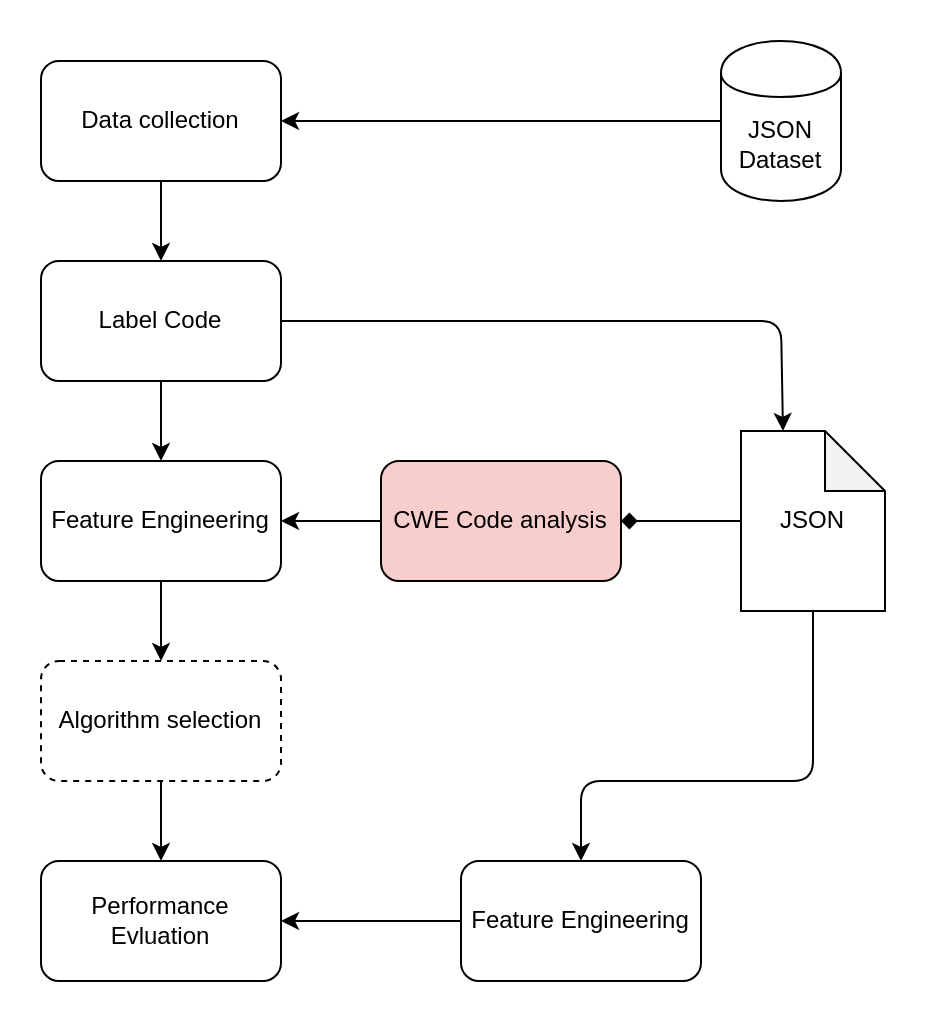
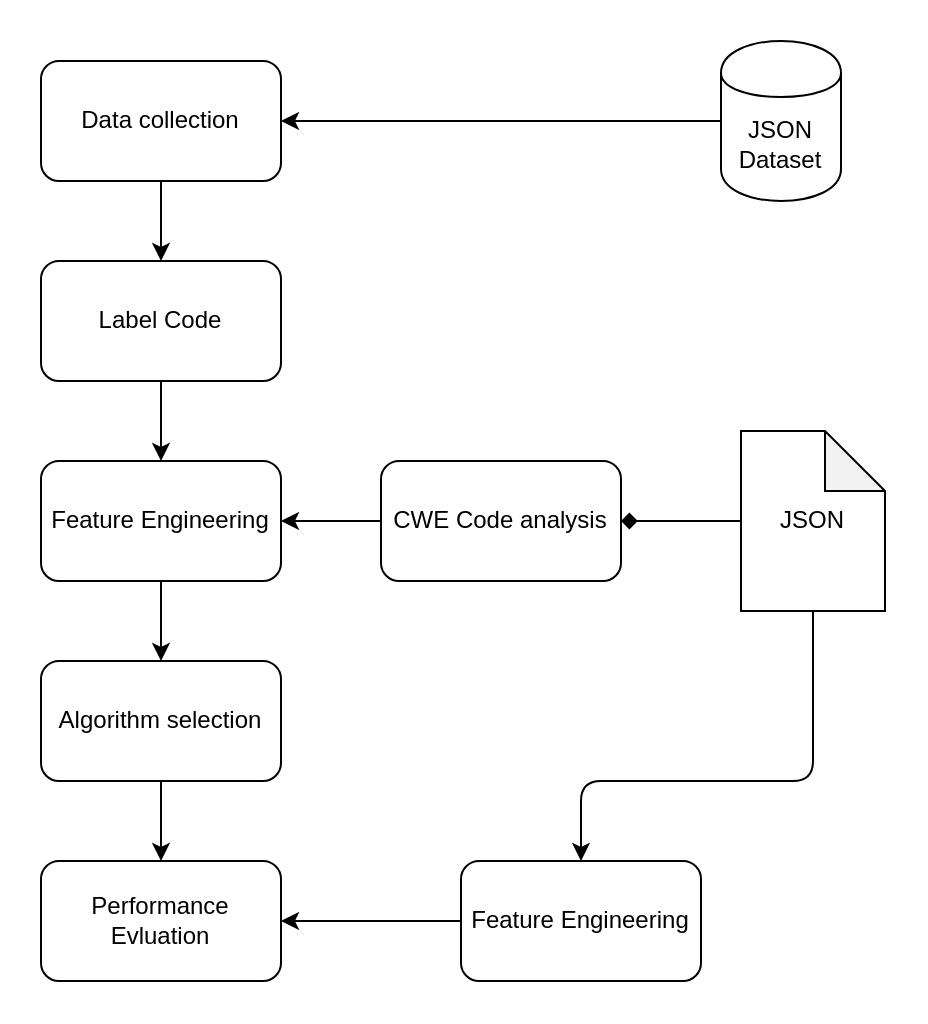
edge "Label Code" -> "JSON": removed
node "CWE Code analysis": fillcolor #f8cecc -> #ffffff
node "Algorithm selection": style dashed -> solid
